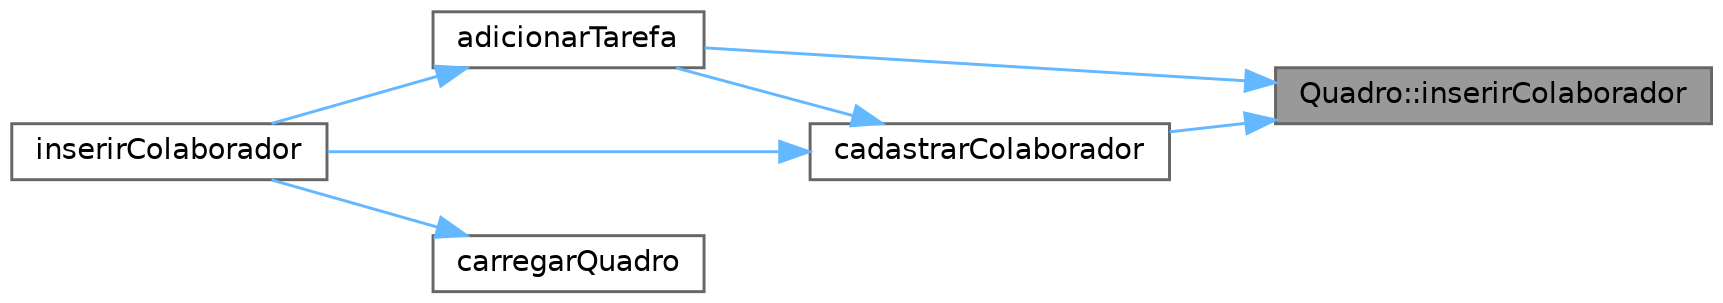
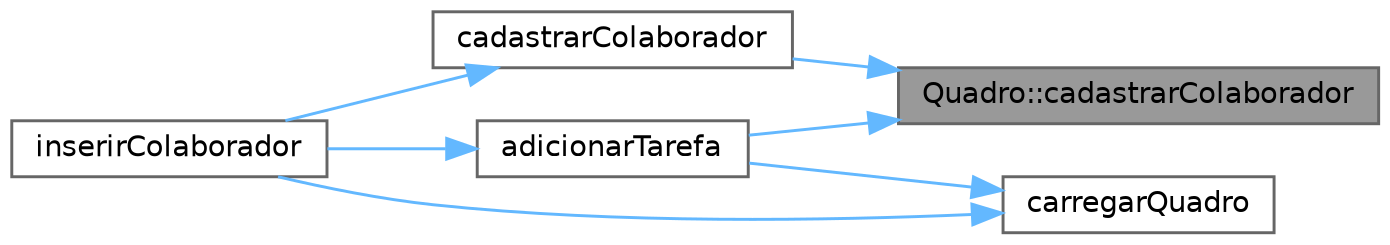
edge "adicionarTarefa" -> "cadastrarColaborador": now "adicionarTarefa" -> "carregarQuadro"
node "Quadro::inserirColaborador": label "Quadro::inserirColaborador" -> "Quadro::cadastrarColaborador"
